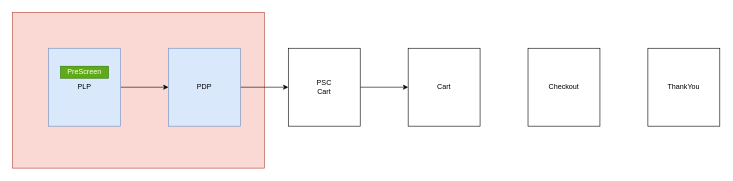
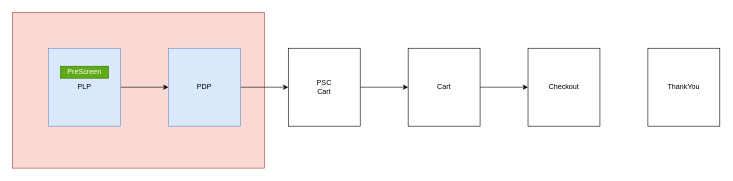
edge "Cart" -> "Checkout": added
